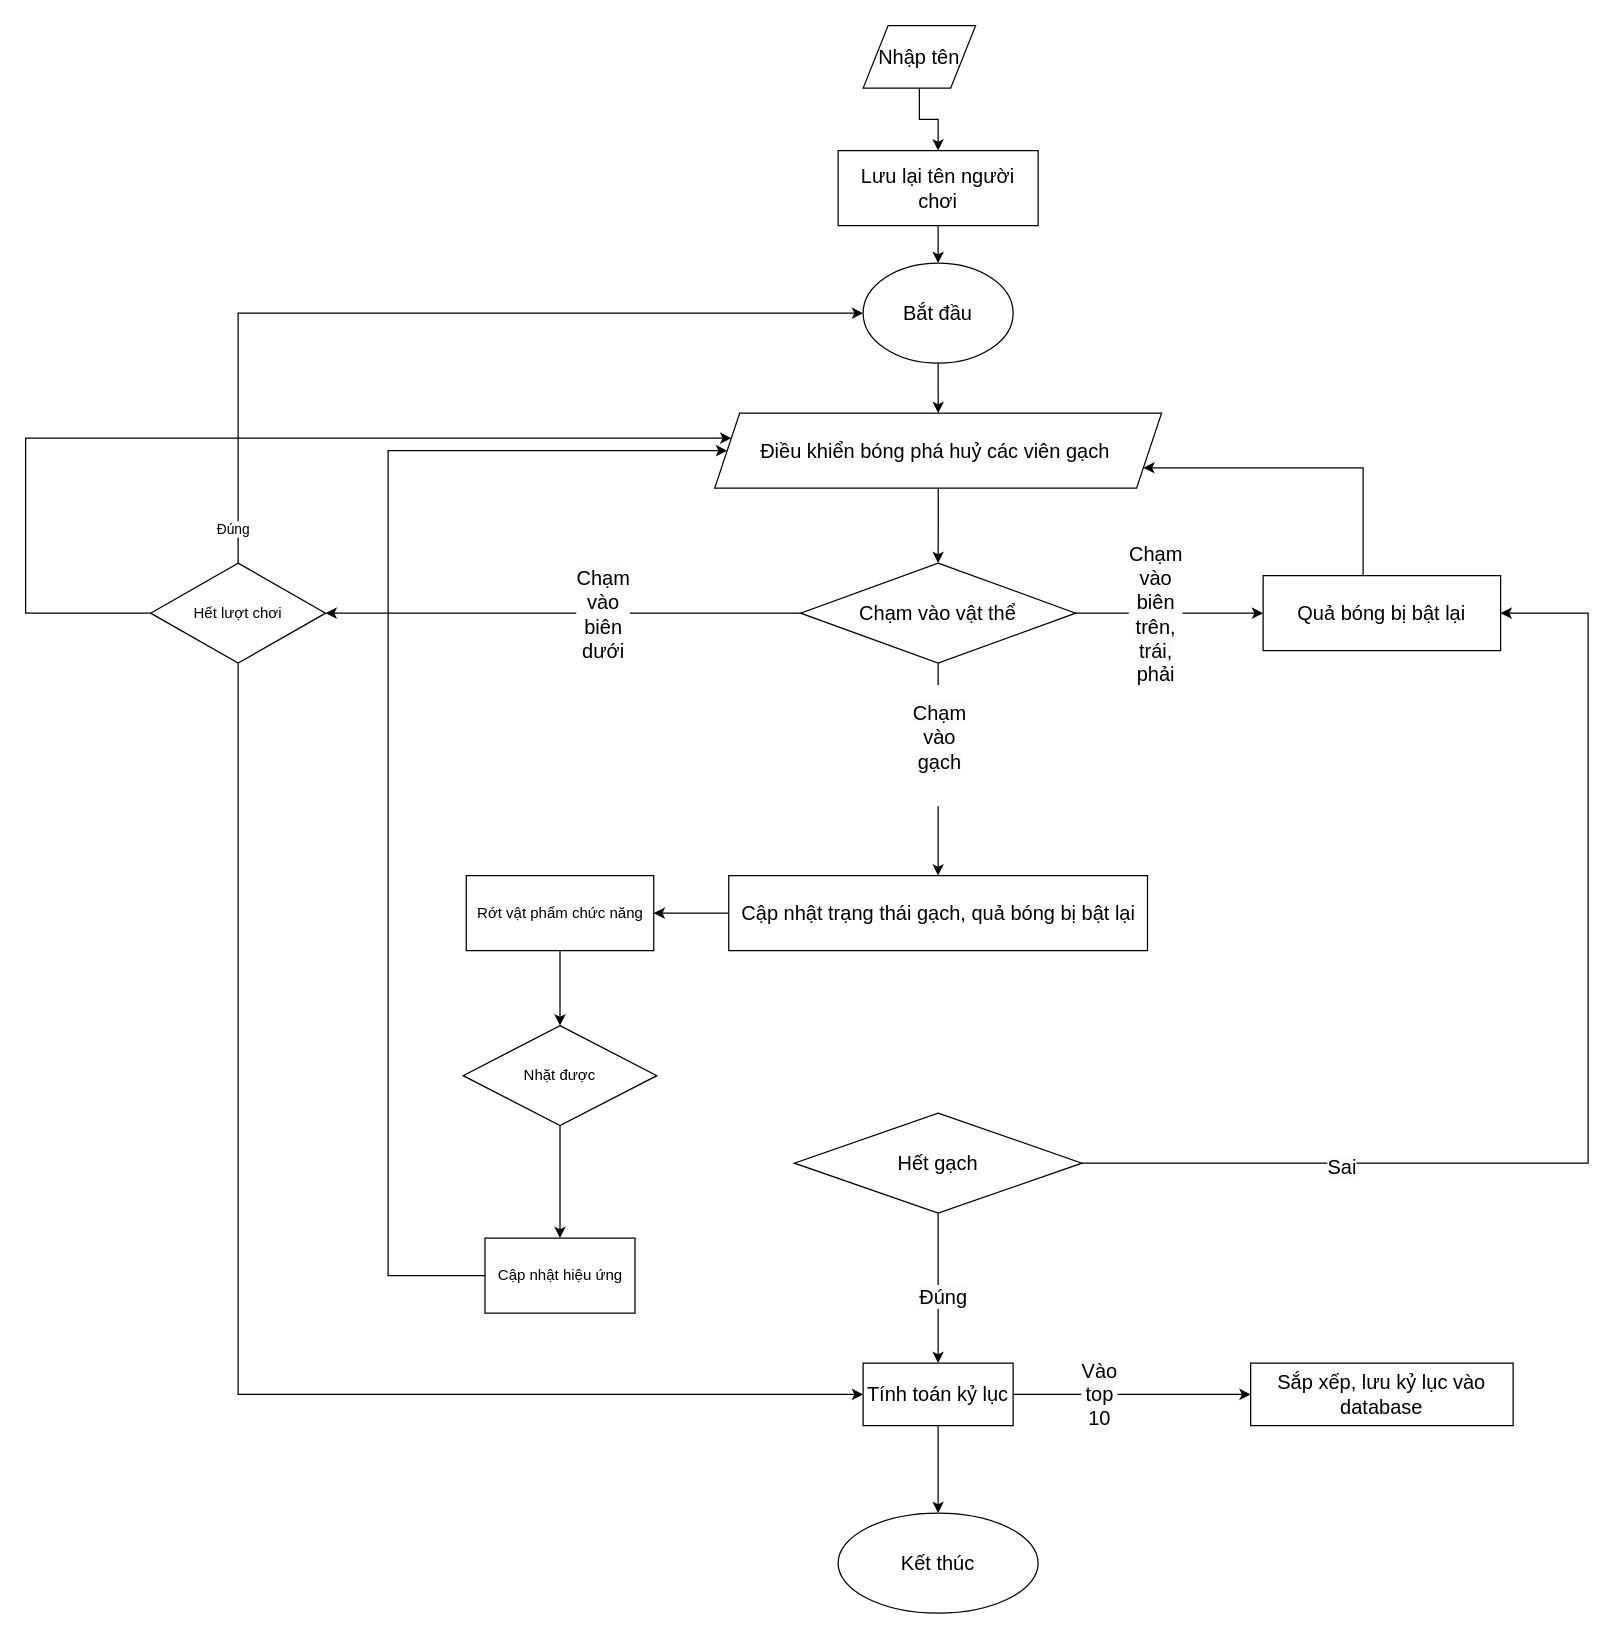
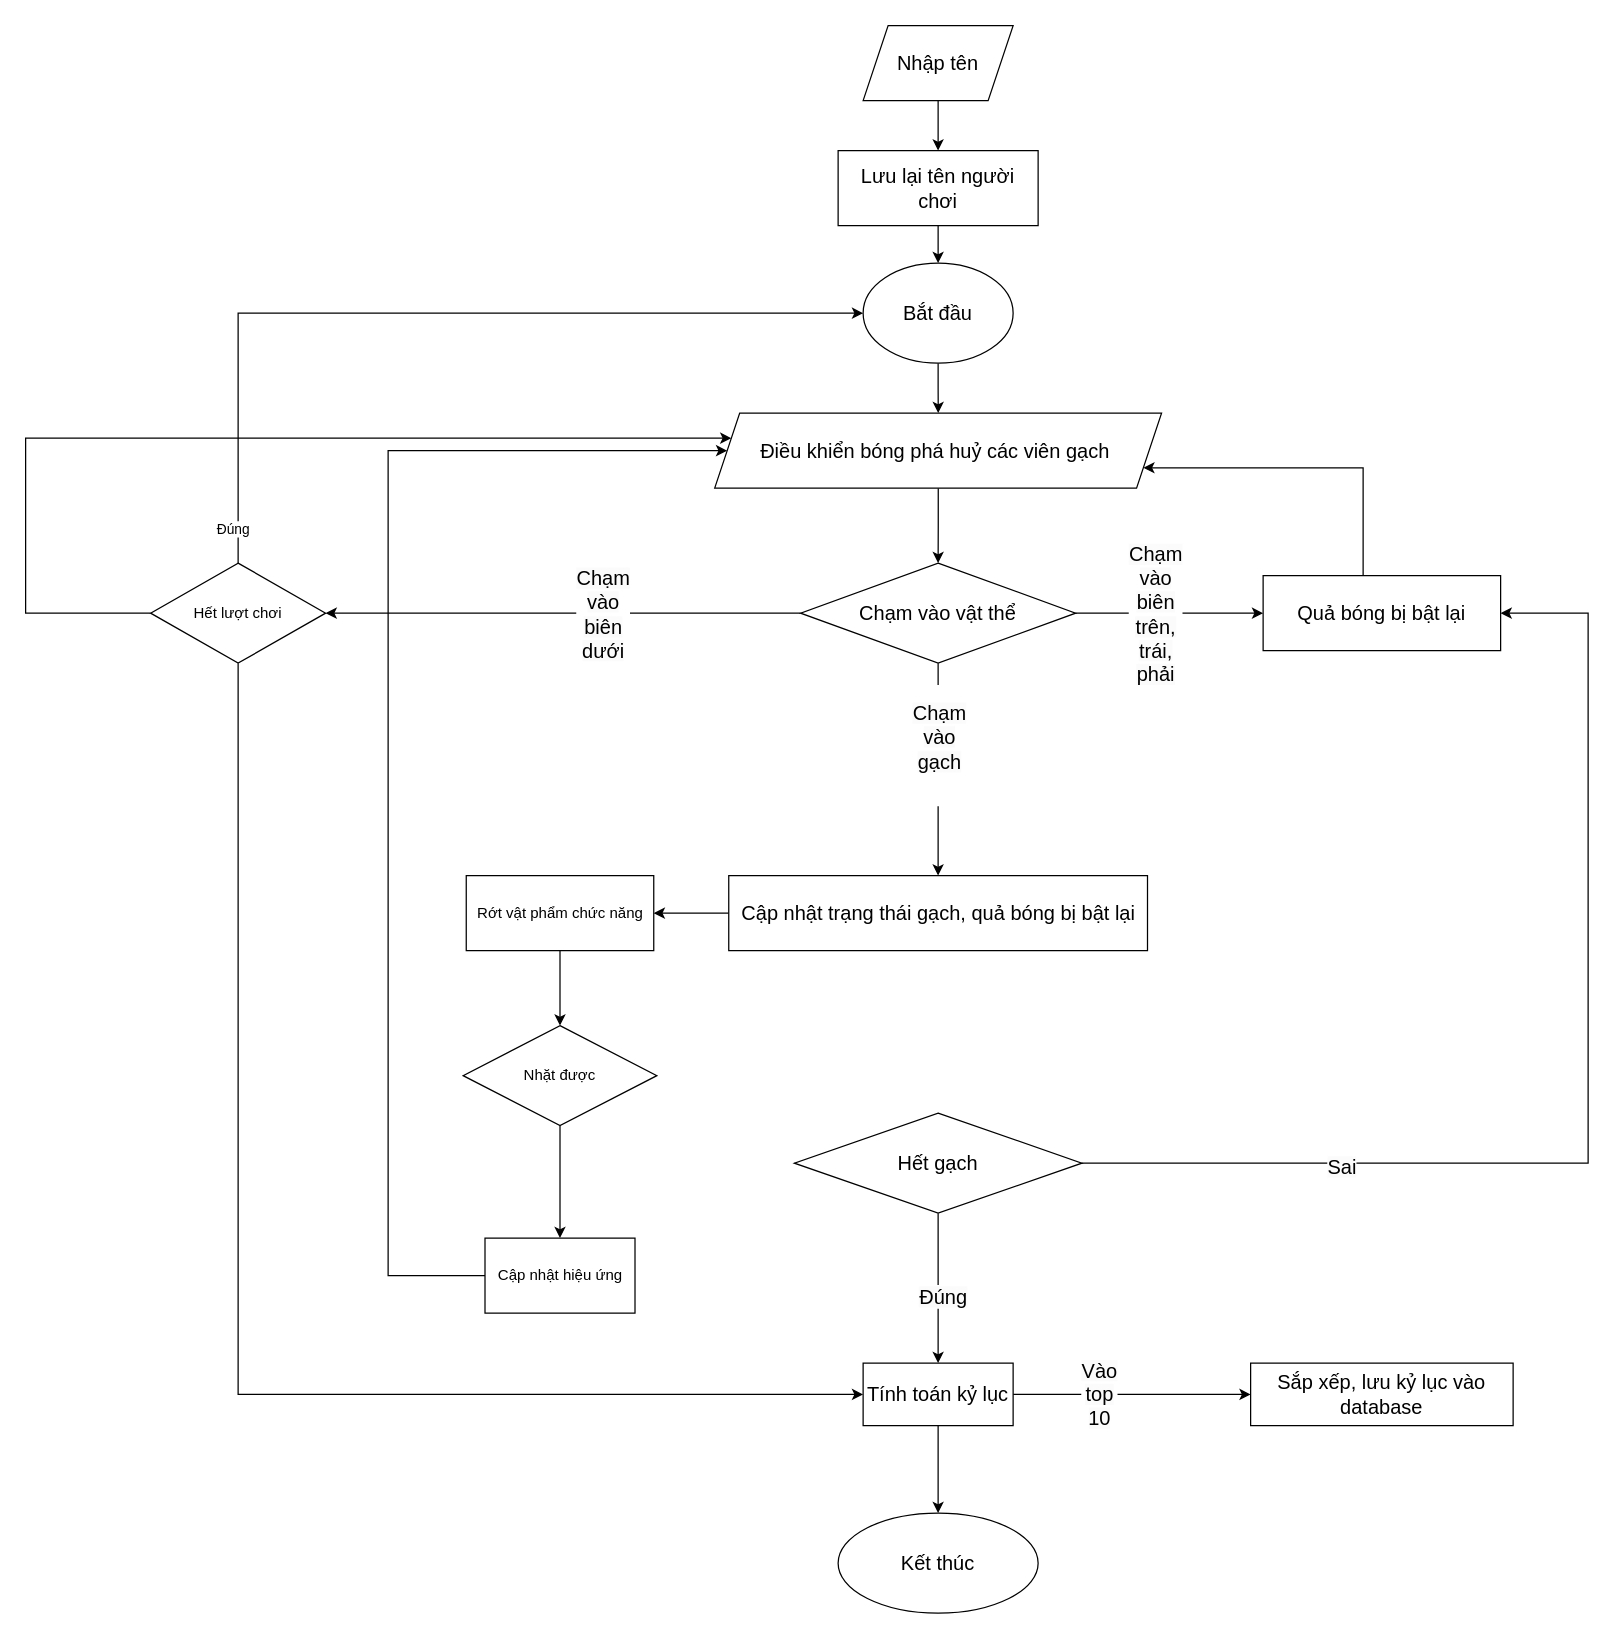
node "Nhập tên": size 113x63 -> 150x75
